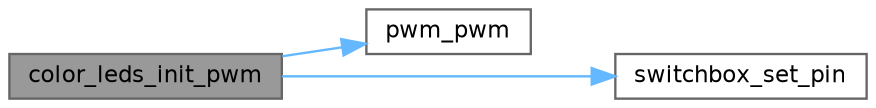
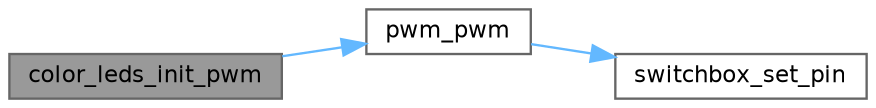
edge "color_leds_init_pwm" -> "switchbox_set_pin": now "pwm_pwm" -> "switchbox_set_pin"
